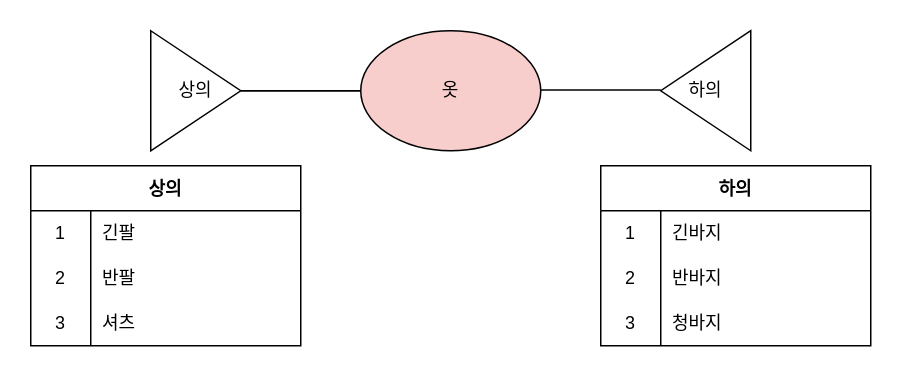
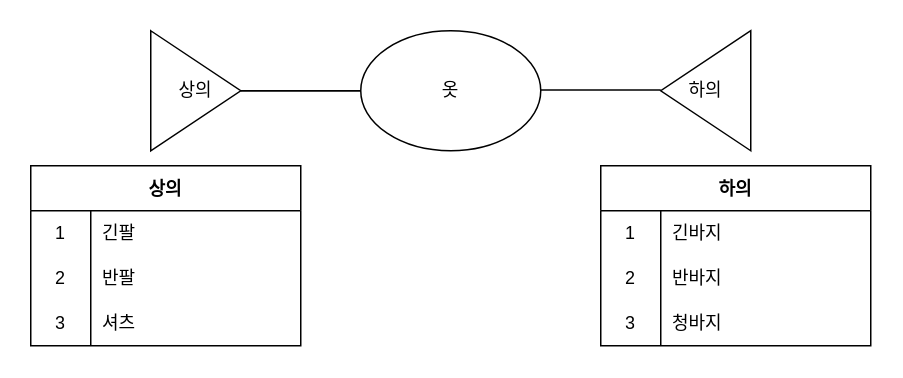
node "옷": fillcolor #f8cecc -> #ffffff
